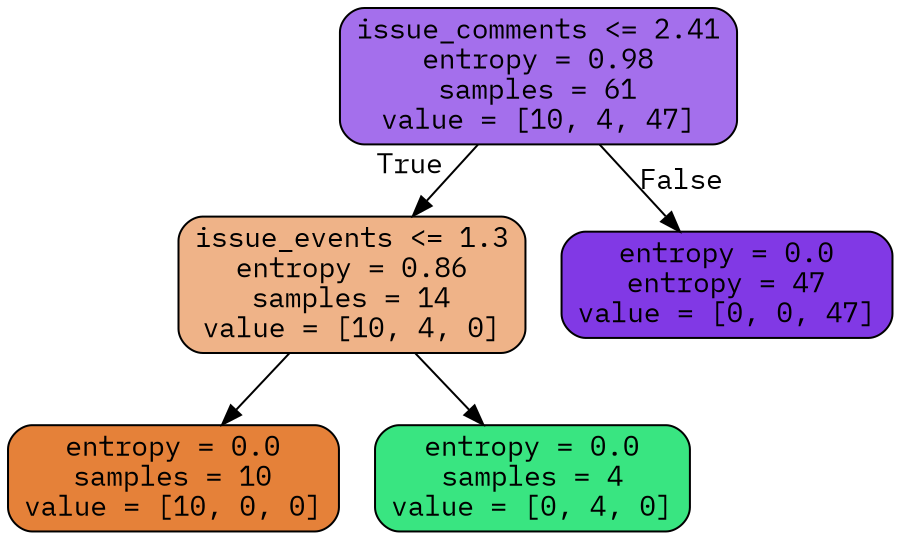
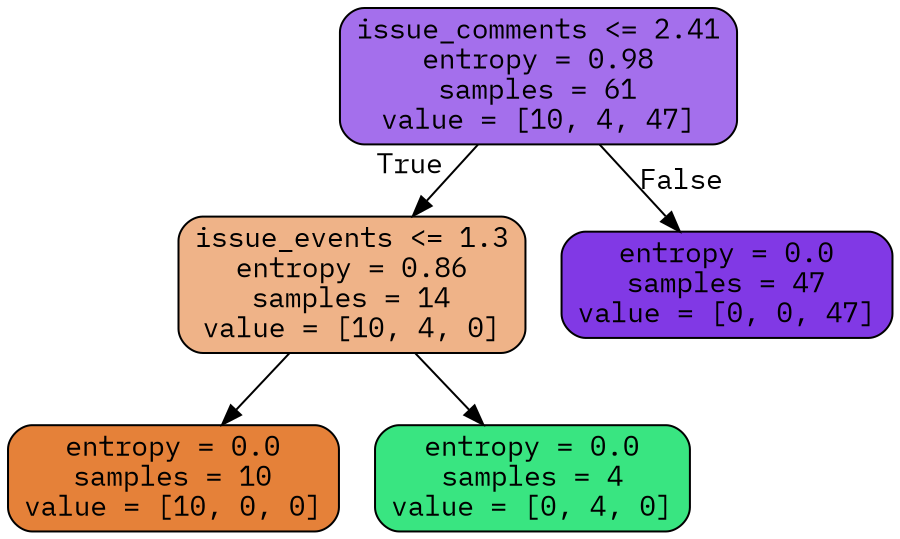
node "entropy = 0.0 entropy = 47 value = [0, 0, 47]": label "entropy = 0.0 entropy = 47 value = [0, 0, 47]" -> "entropy = 0.0 samples = 47 value = [0, 0, 47]"
